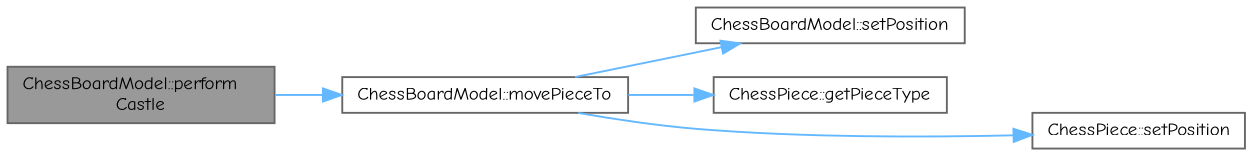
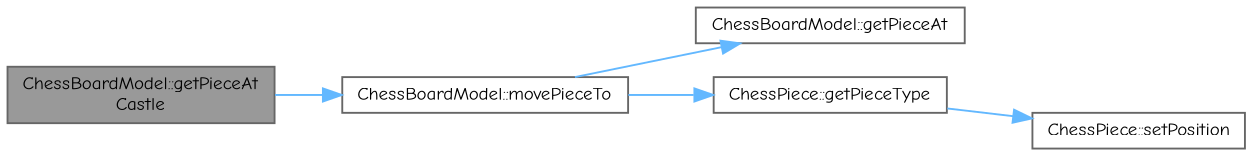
node "ChessBoardModel::setPosition": label "ChessBoardModel::setPosition" -> "ChessBoardModel::getPieceAt"
node "ChessBoardModel::perform Castle": label "ChessBoardModel::perform Castle" -> "ChessBoardModel::getPieceAt Castle"
edge "ChessBoardModel::movePieceTo" -> "ChessPiece::setPosition": now "ChessPiece::getPieceType" -> "ChessPiece::setPosition"
